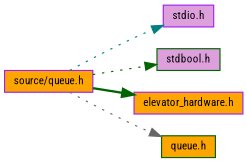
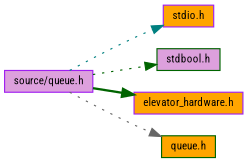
node "stdio.h": fillcolor plum -> orange
node "source/queue.h": fillcolor orange -> plum
